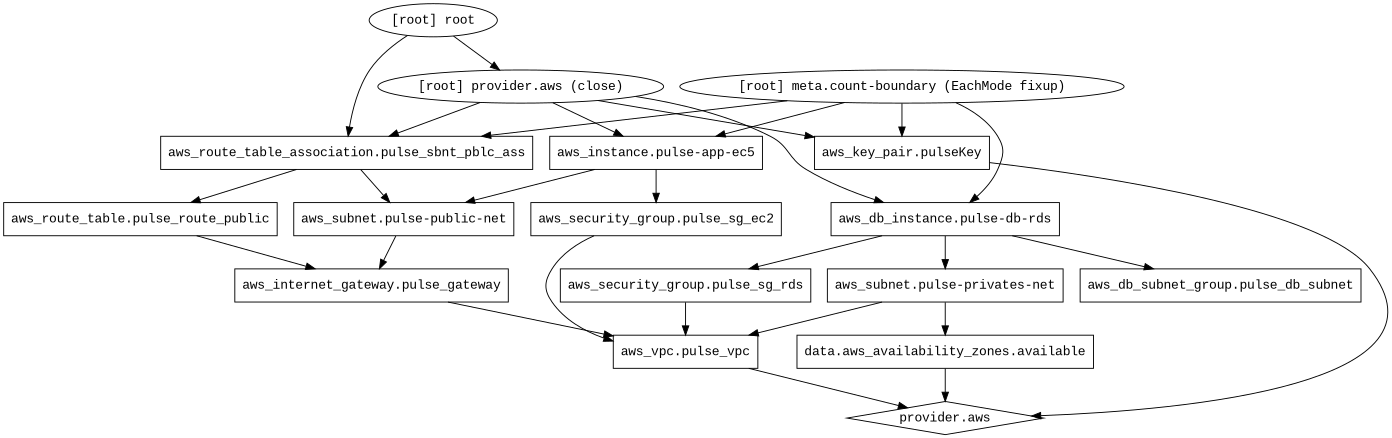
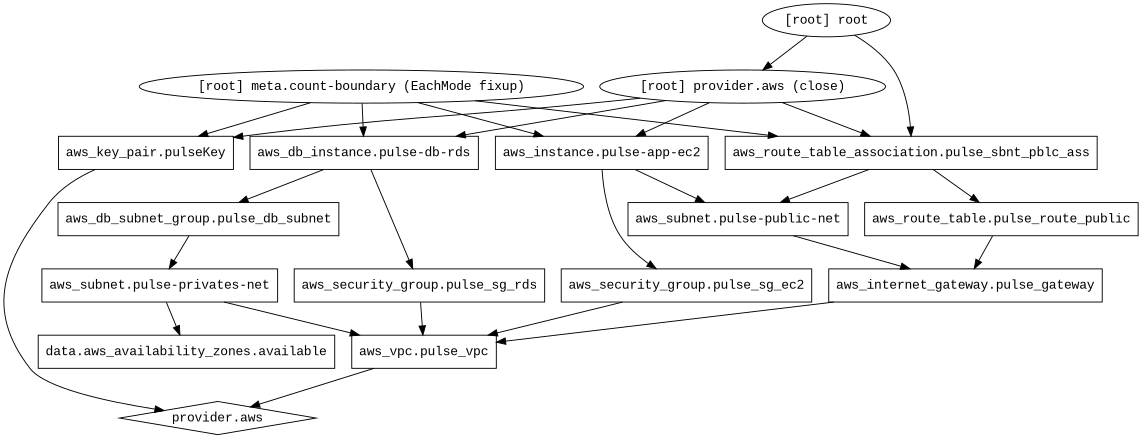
node "aws_instance.pulse-app-ec5": label "aws_instance.pulse-app-ec5" -> "aws_instance.pulse-app-ec2"
edge "aws_db_instance.pulse-db-rds" -> "aws_subnet.pulse-privates-net": now "aws_db_subnet_group.pulse_db_subnet" -> "aws_subnet.pulse-privates-net"
edge "data.aws_availability_zones.available" -> "provider.aws": removed
